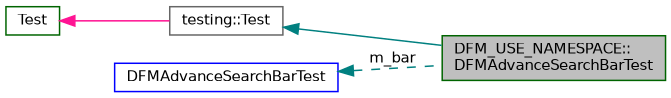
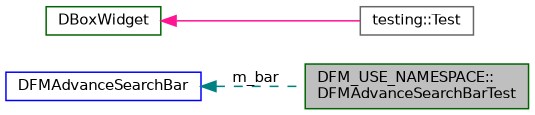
node "Test": label "Test" -> "DBoxWidget"
edge "DFM_USE_NAMESPACE:: DFMAdvanceSearchBarTest" -> "testing::Test": removed
node "DFMAdvanceSearchBarTest": label "DFMAdvanceSearchBarTest" -> "DFMAdvanceSearchBar"
